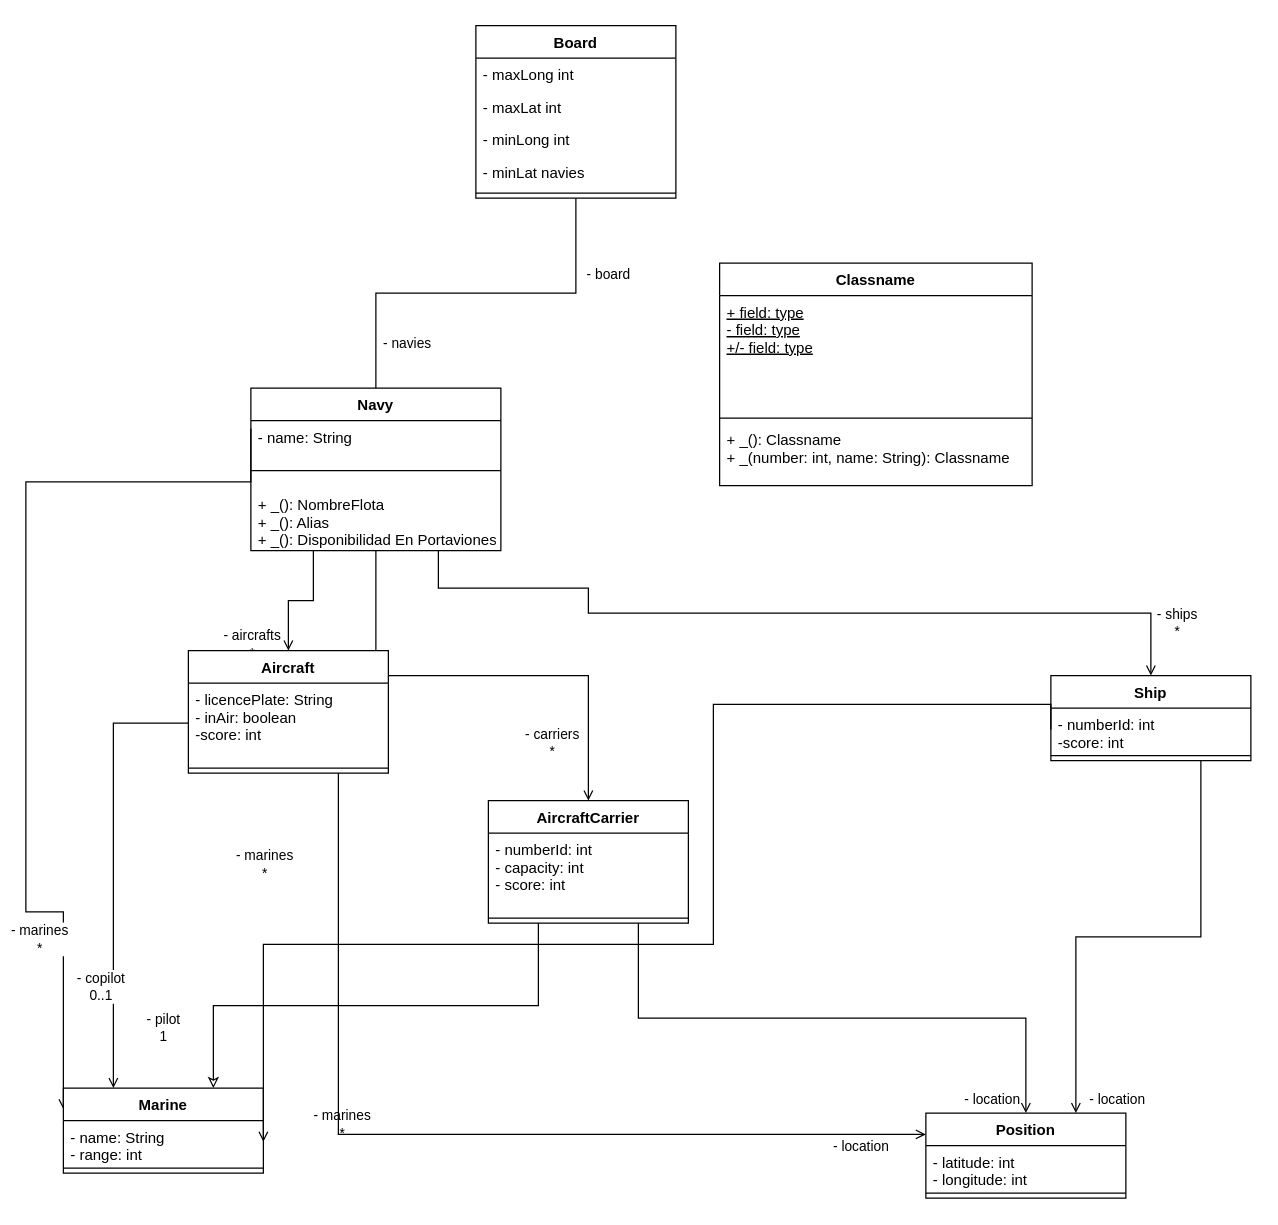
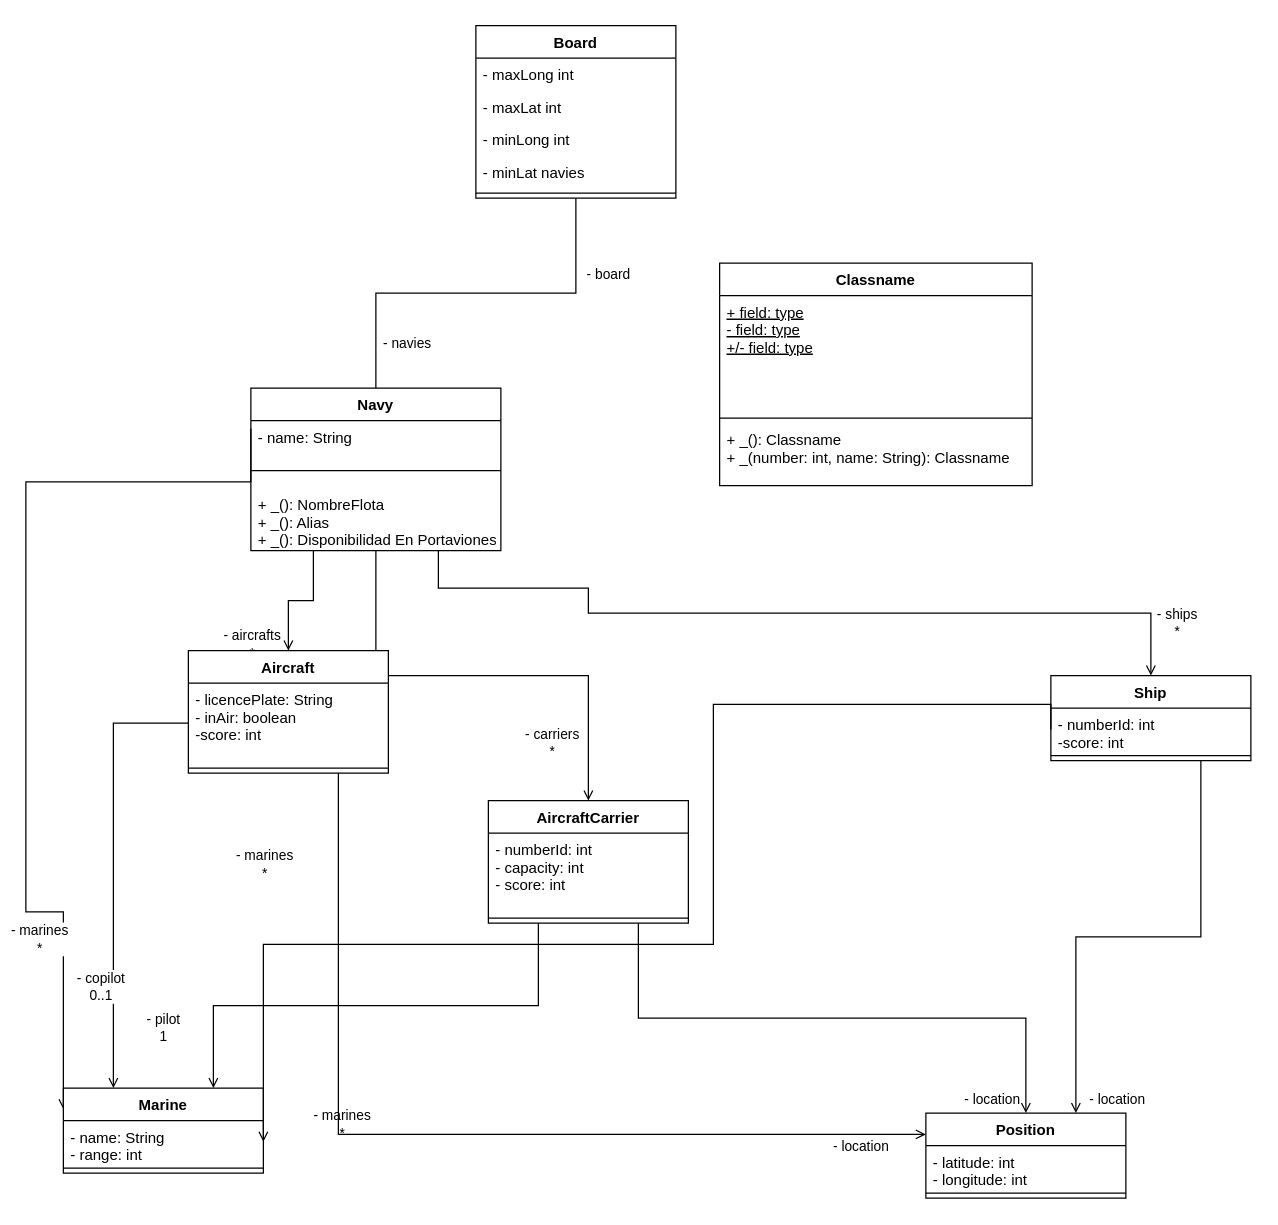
edge "AircraftCarrier" -> "Marine": arrowhead classic -> open
